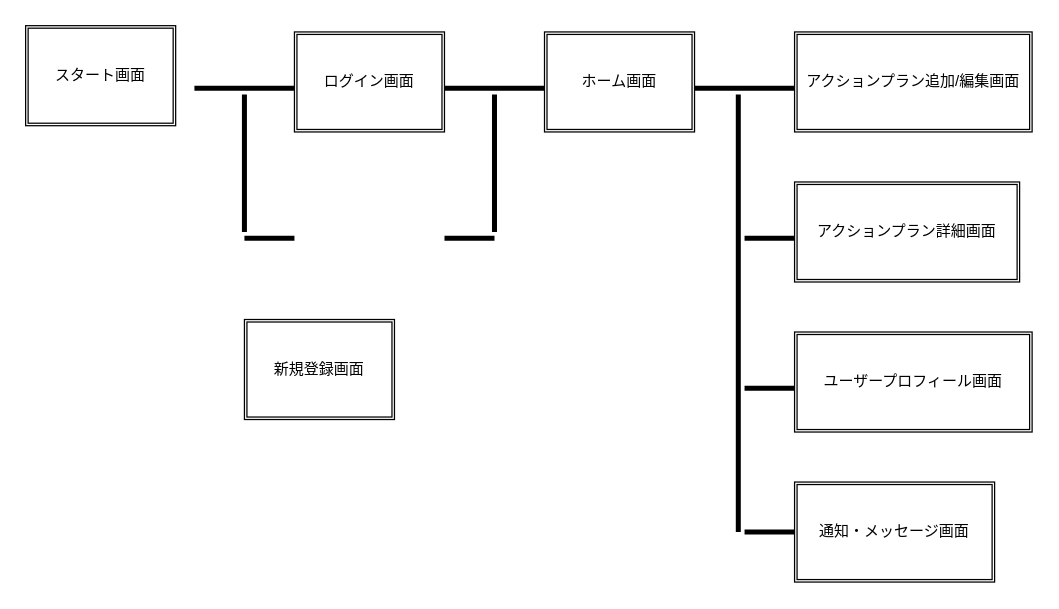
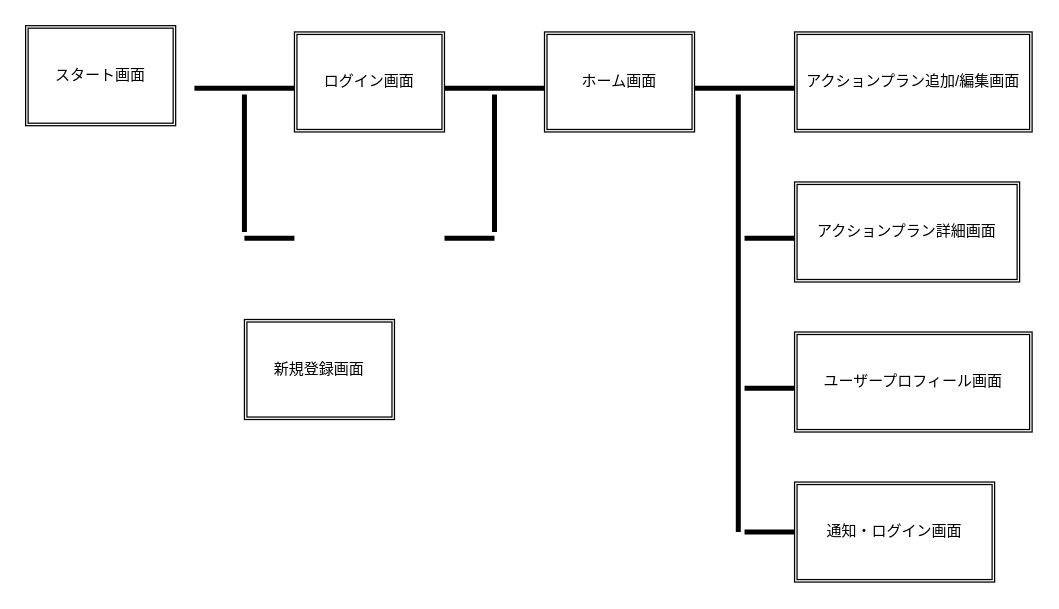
node "通知・メッセージ画面": label "通知・メッセージ画面" -> "通知・ログイン画面"
